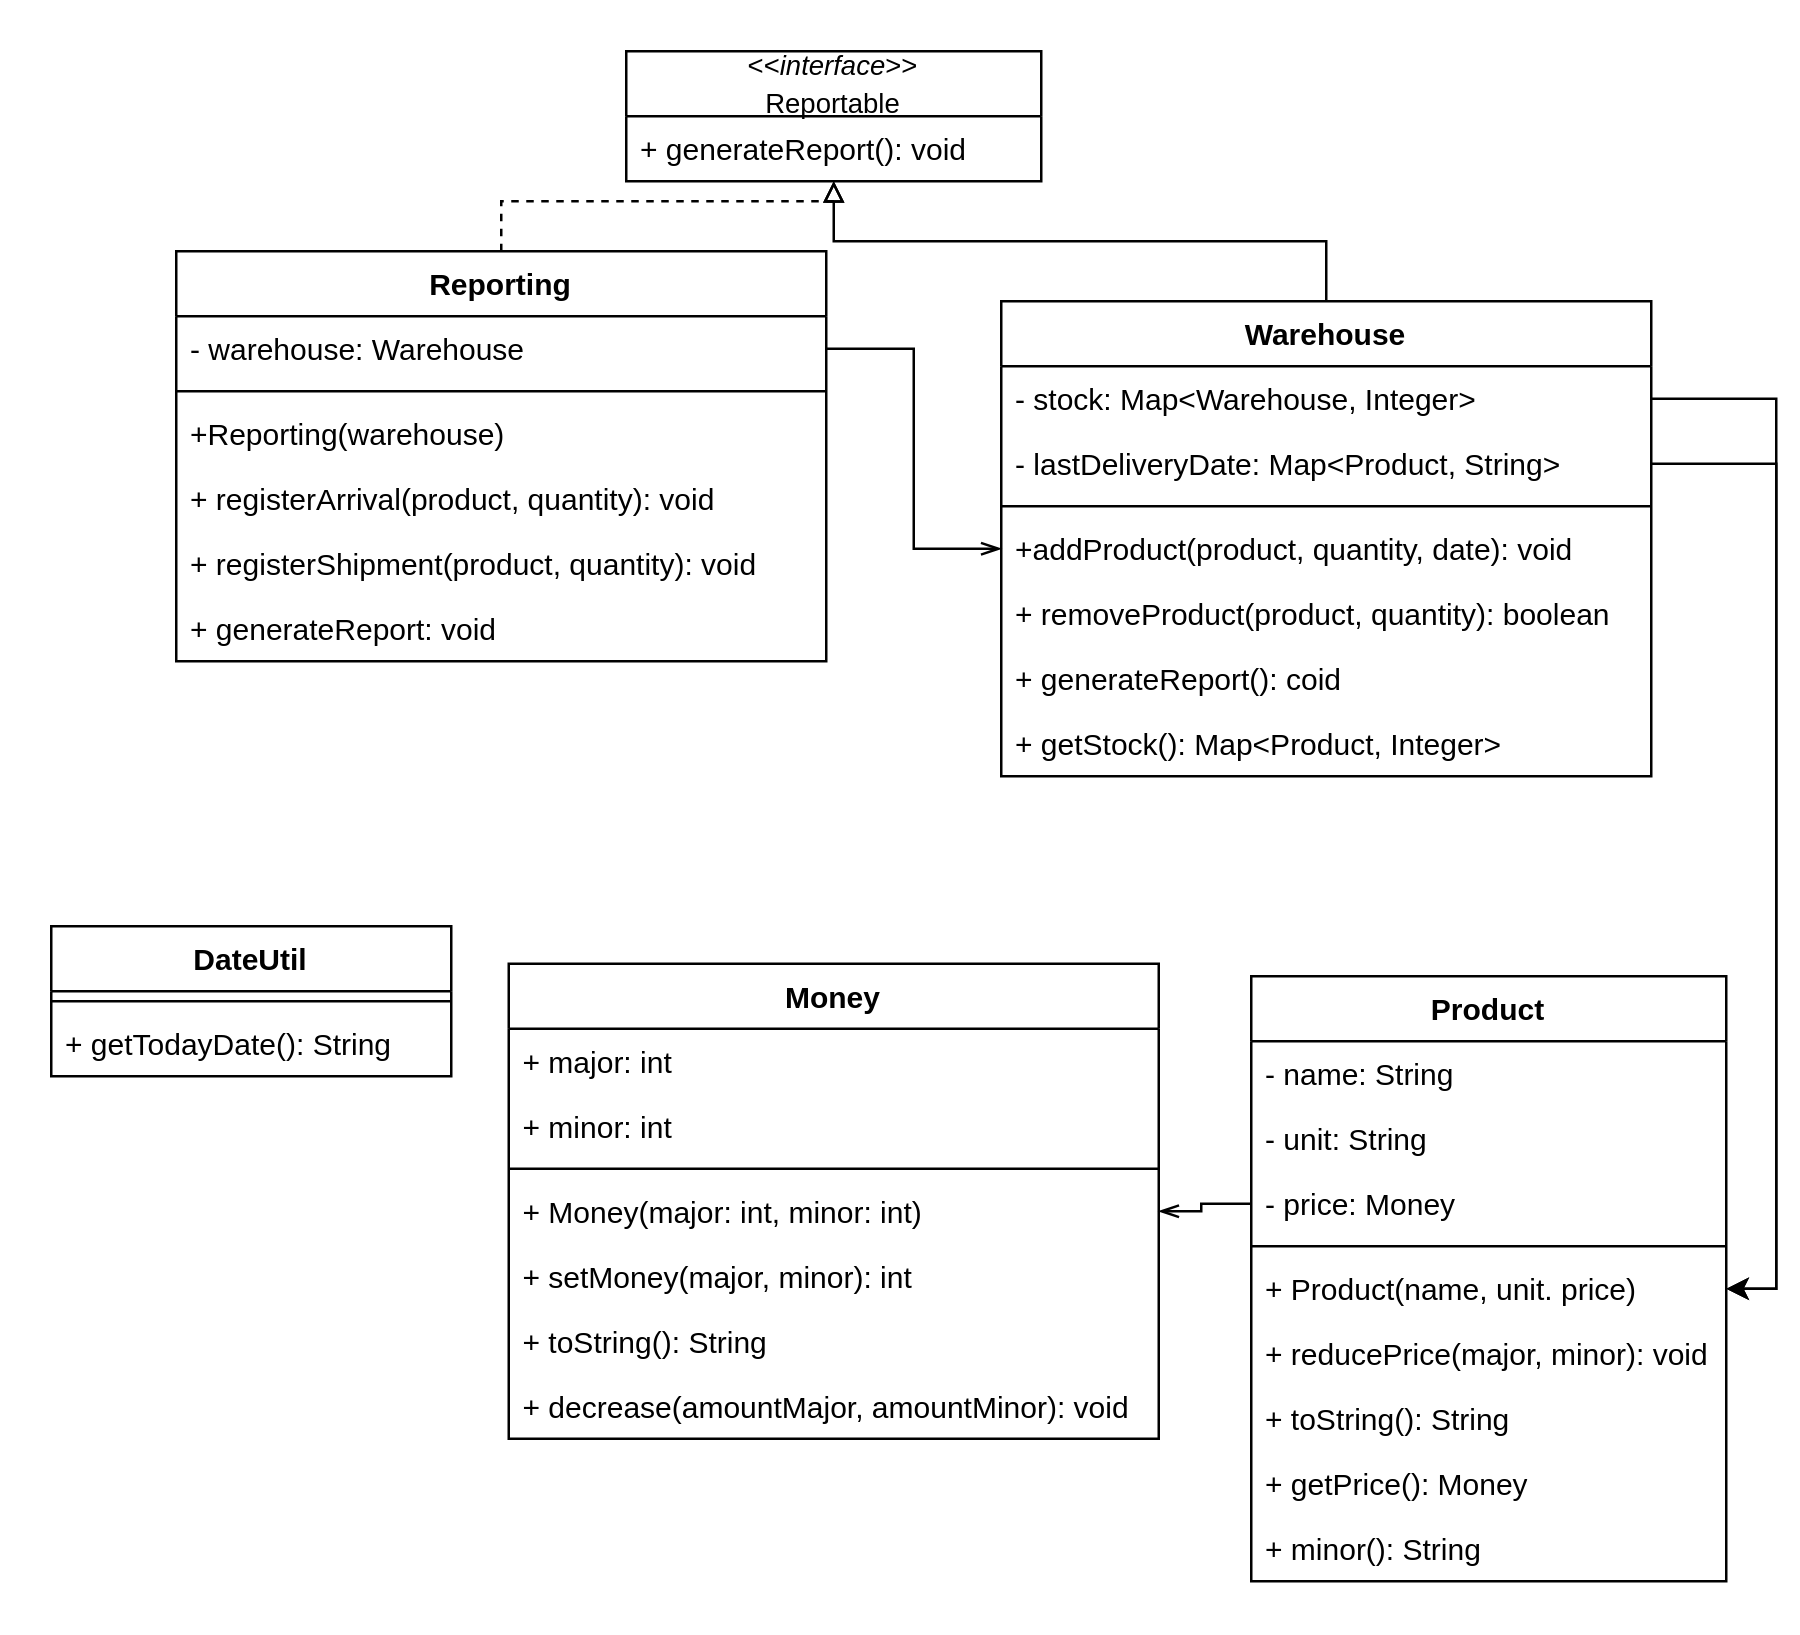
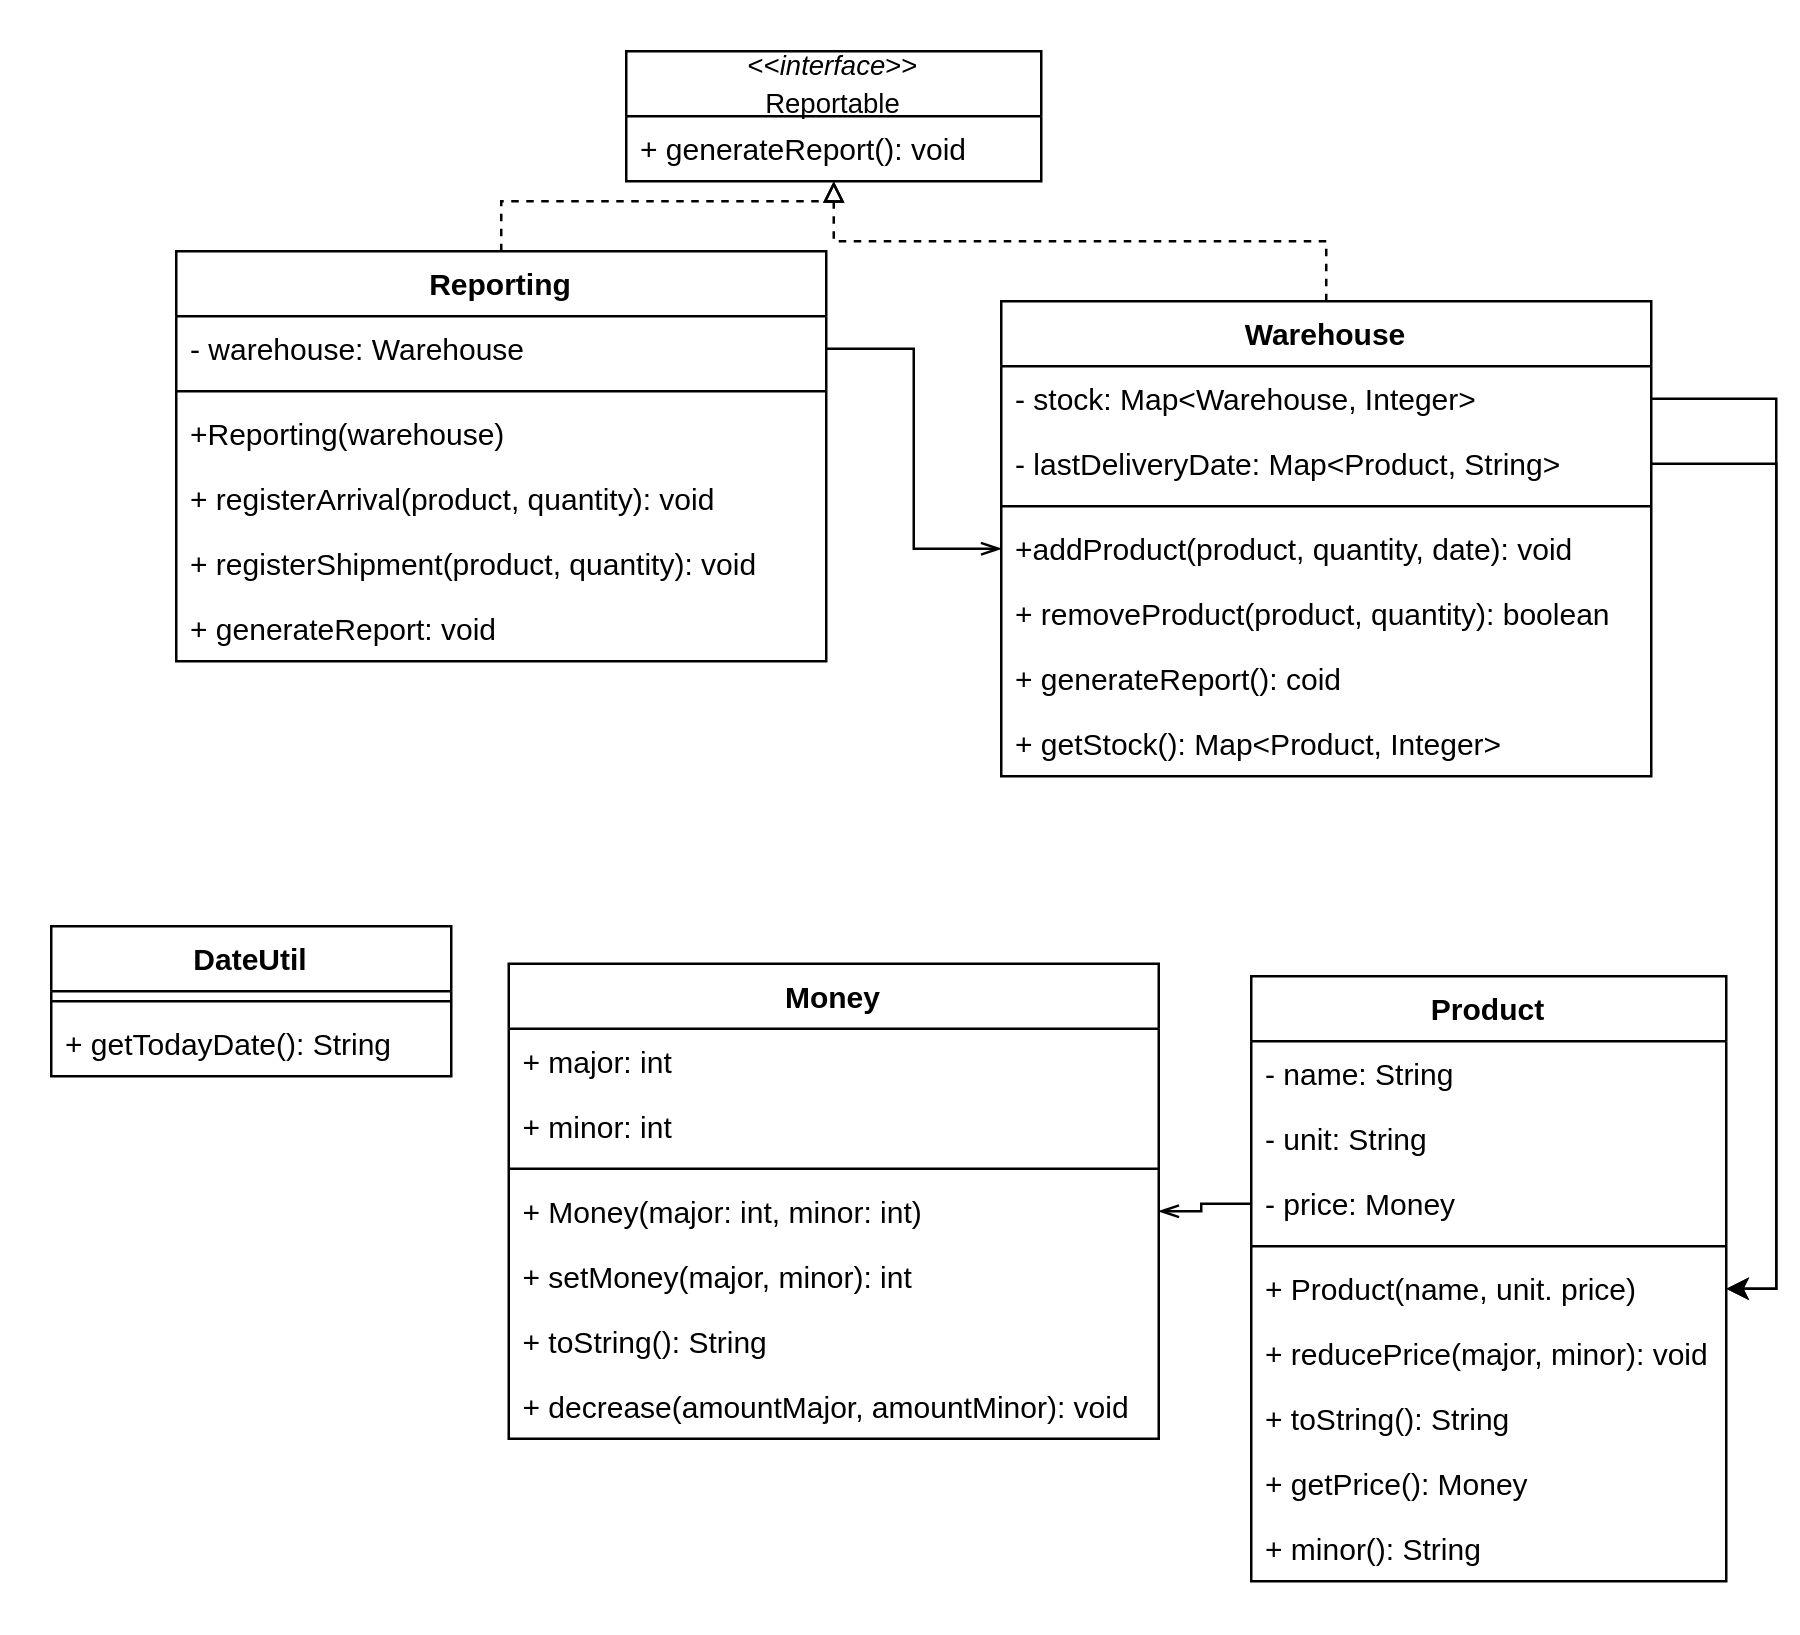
edge "Warehouse" -> "<<interface>> Reportable": style solid -> dashed
